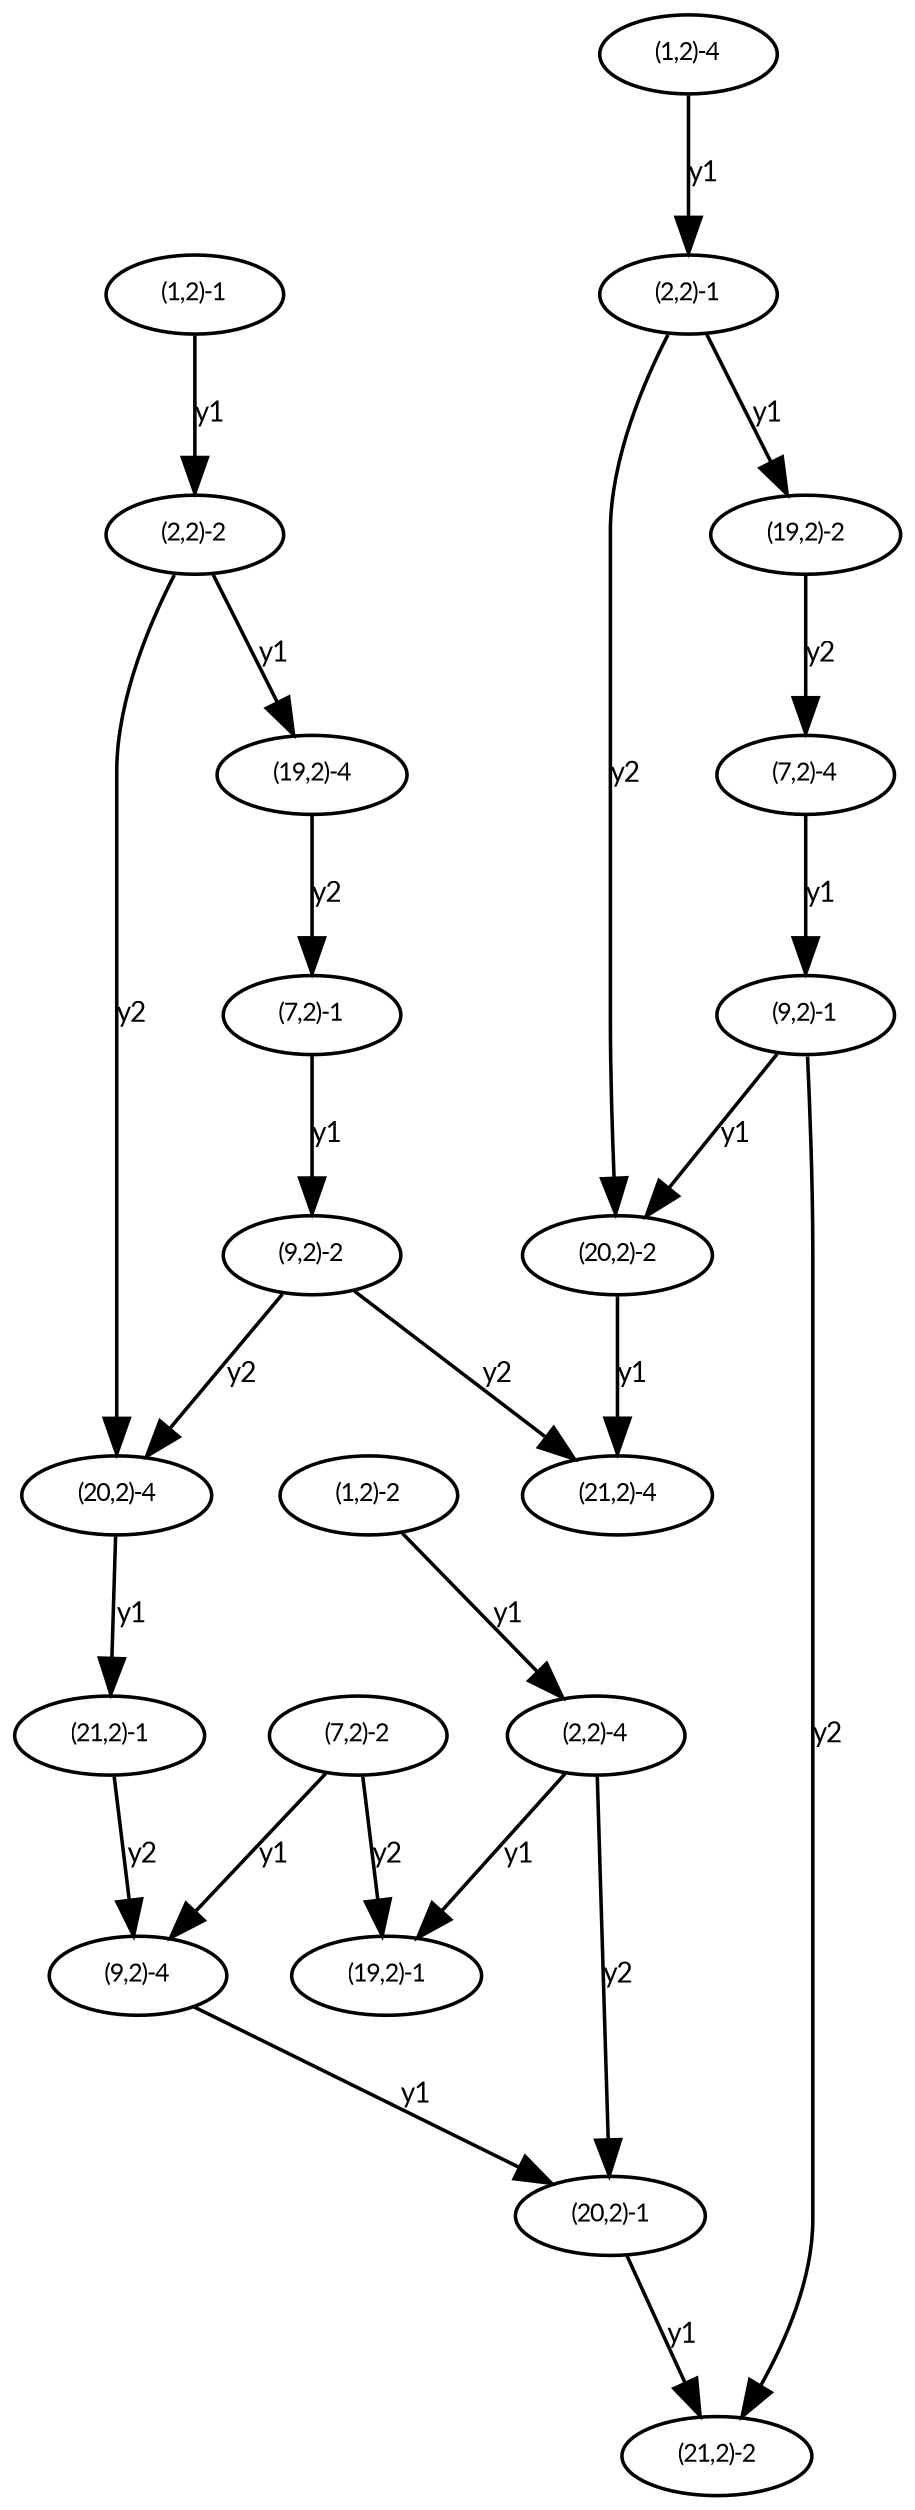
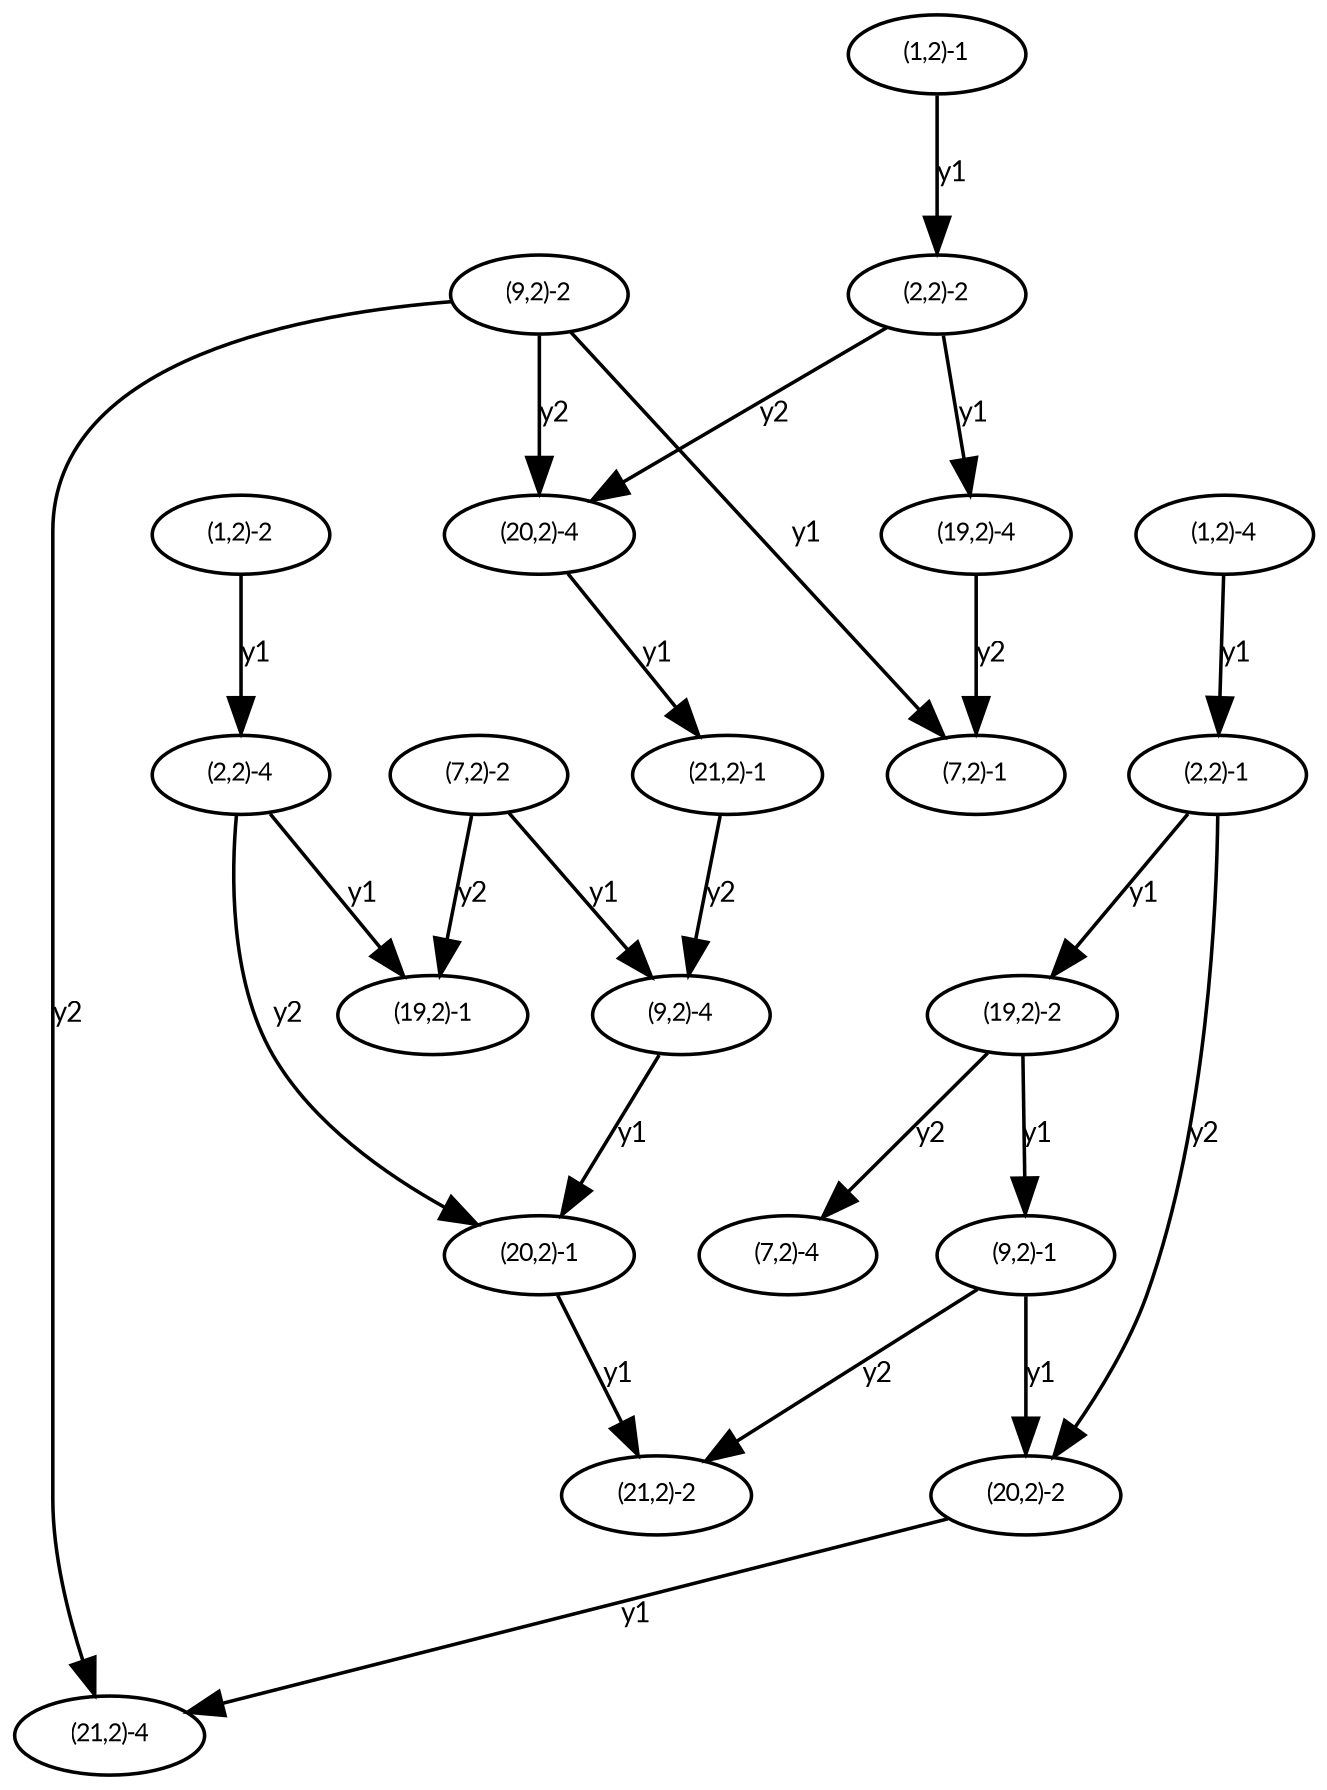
edge "(7,2)-4" -> "(9,2)-1": now "(19,2)-2" -> "(9,2)-1"
edge "(7,2)-1" -> "(9,2)-2": reversed
